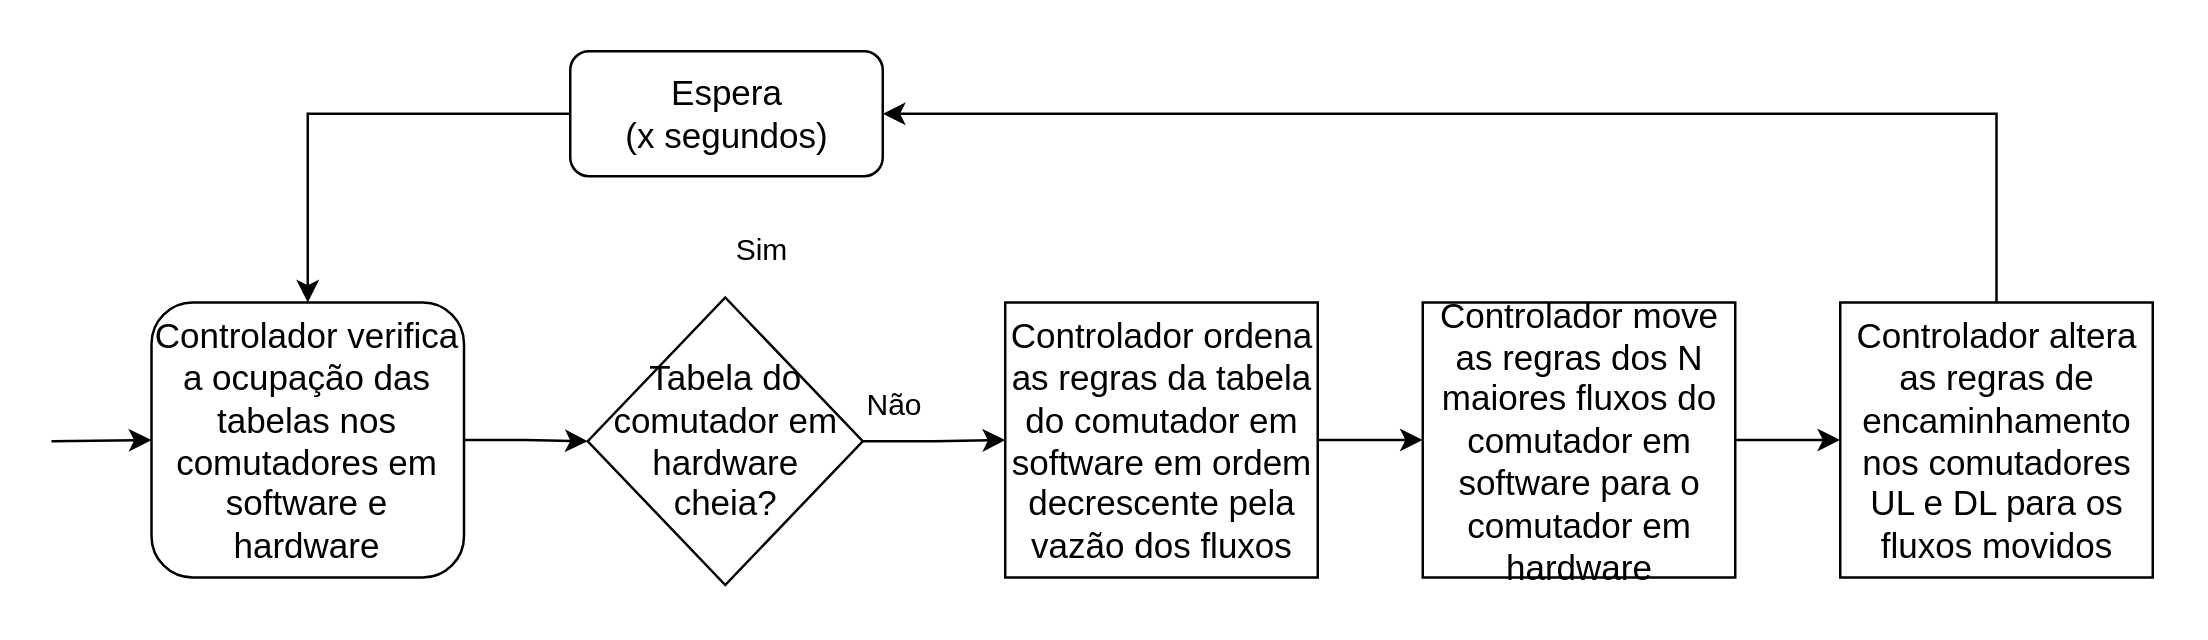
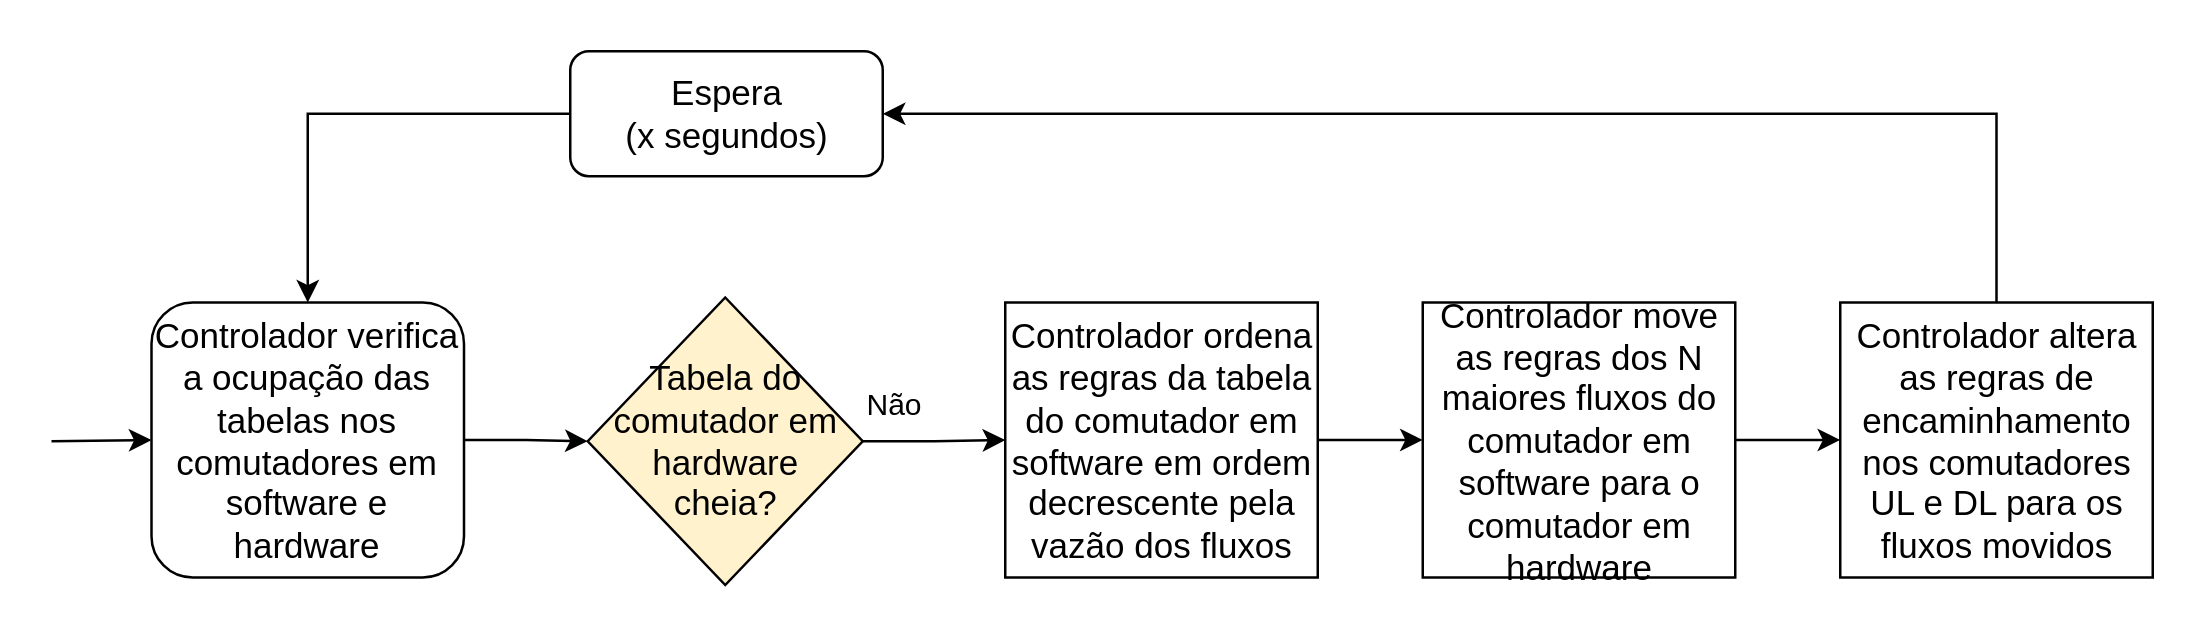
node "Sim": removed
node "Tabela do comutador em hardware cheia?": fillcolor #ffffff -> #fff2cc
